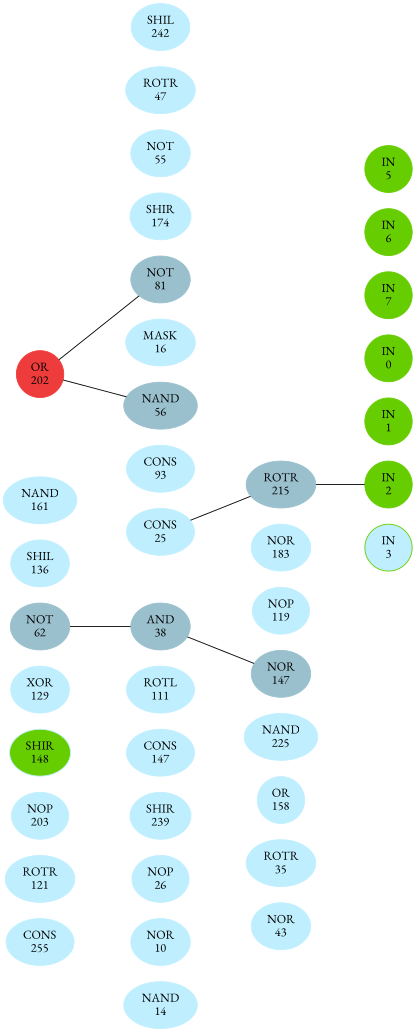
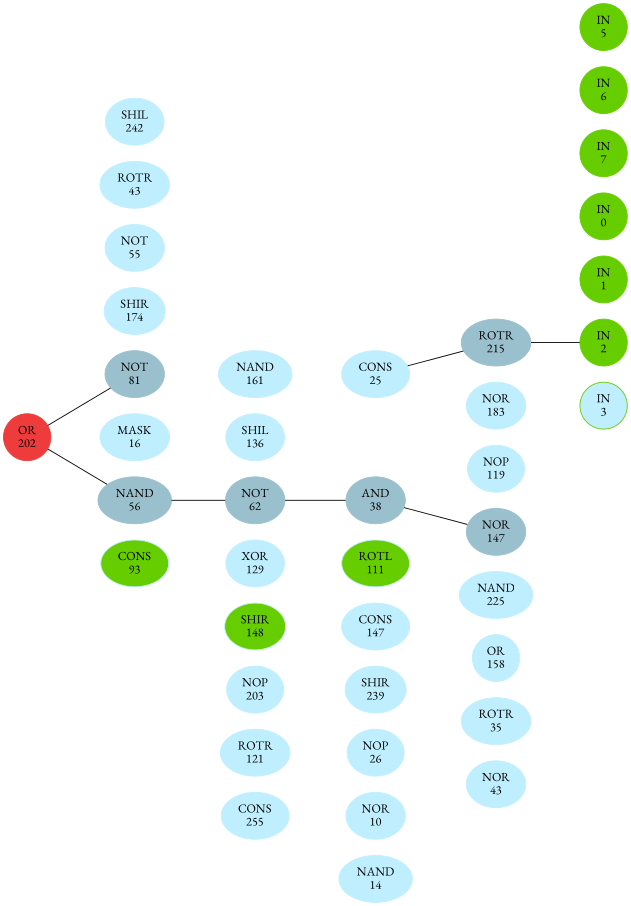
node "ROTR 47": label "ROTR 47" -> "ROTR 43"
node "CONS 93": fillcolor lightblue1 -> chartreuse3
edge "NAND 56" -- "NOT 62": added
node "ROTL 111": fillcolor lightblue1 -> chartreuse3
